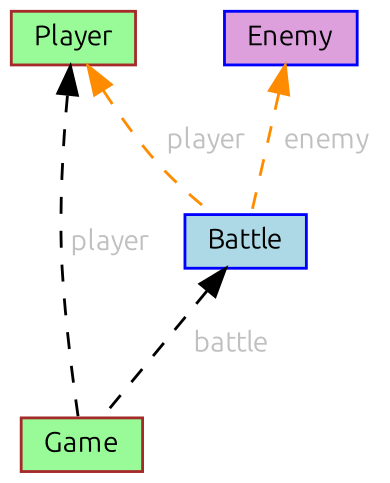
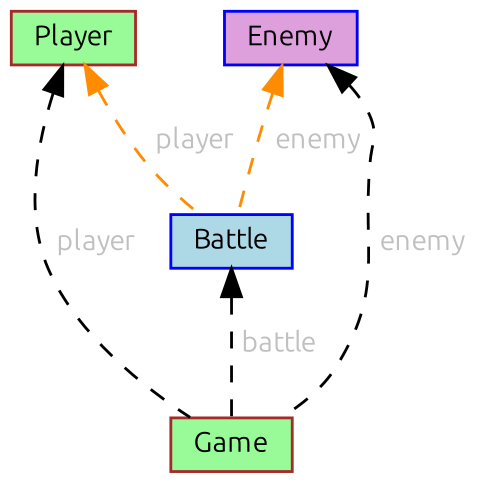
edge "Game" -> "Enemy": added, label "enemy"
